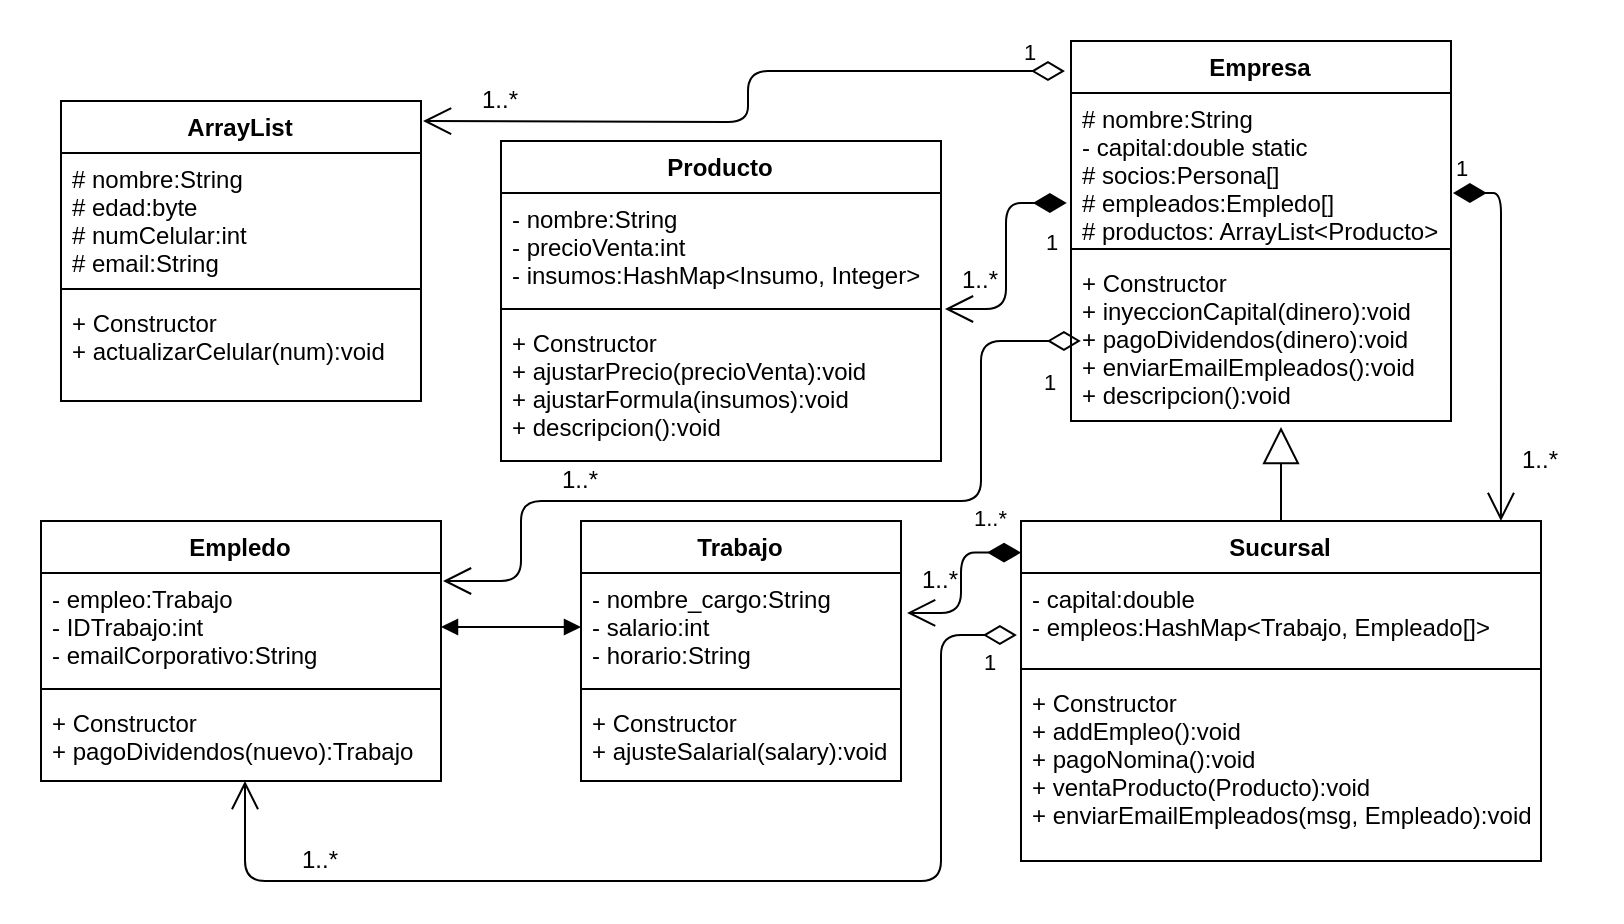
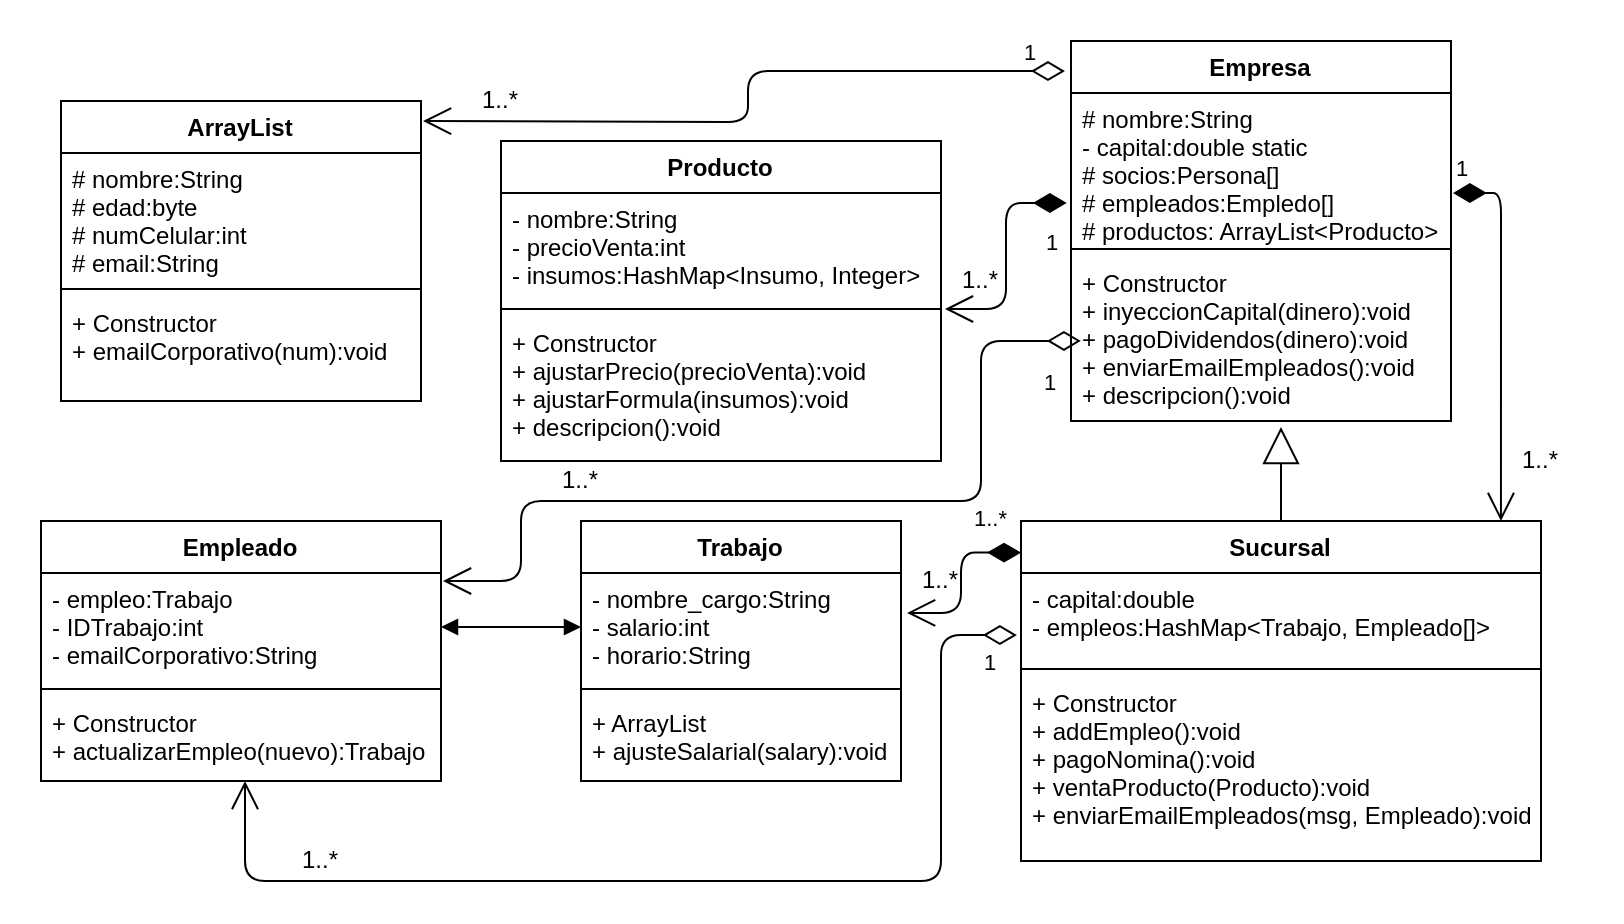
node "+ Constructor + actualizarCelular(num):void": label "+ Constructor + actualizarCelular(num):void" -> "+ Constructor + emailCorporativo(num):void"
node "Empledo": label "Empledo" -> "Empleado"
node "+ Constructor + pagoDividendos(nuevo):Trabajo": label "+ Constructor + pagoDividendos(nuevo):Trabajo" -> "+ Constructor + actualizarEmpleo(nuevo):Trabajo"
node "+ Constructor + ajusteSalarial(salary):void": label "+ Constructor + ajusteSalarial(salary):void" -> "+ ArrayList + ajusteSalarial(salary):void"
